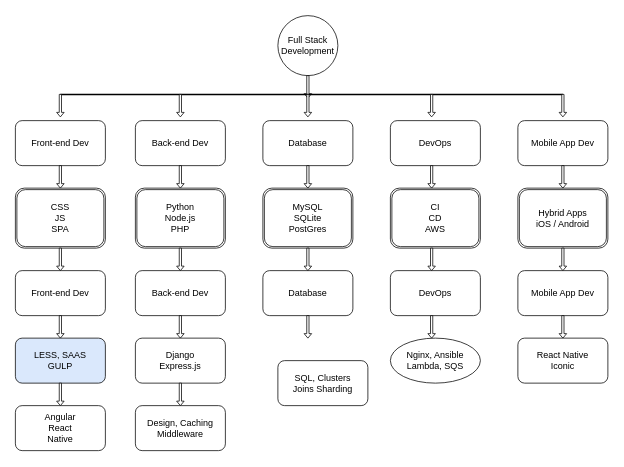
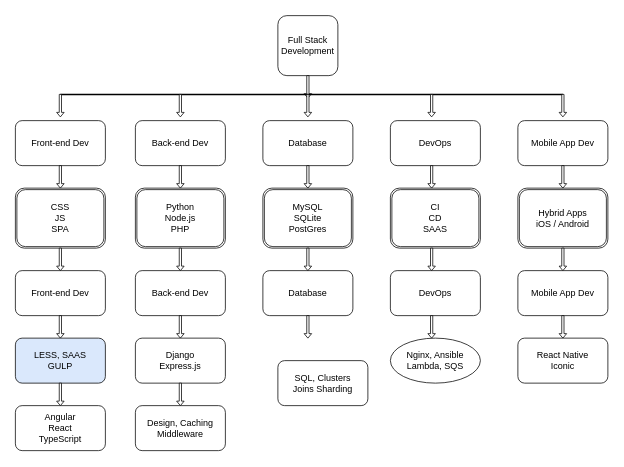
node "Full Stack Development": shape ellipse -> rounded rectangle
node "CI CD AWS": label "CI CD AWS" -> "CI CD SAAS"
node "Angular React Native": label "Angular React Native" -> "Angular React TypeScript"
